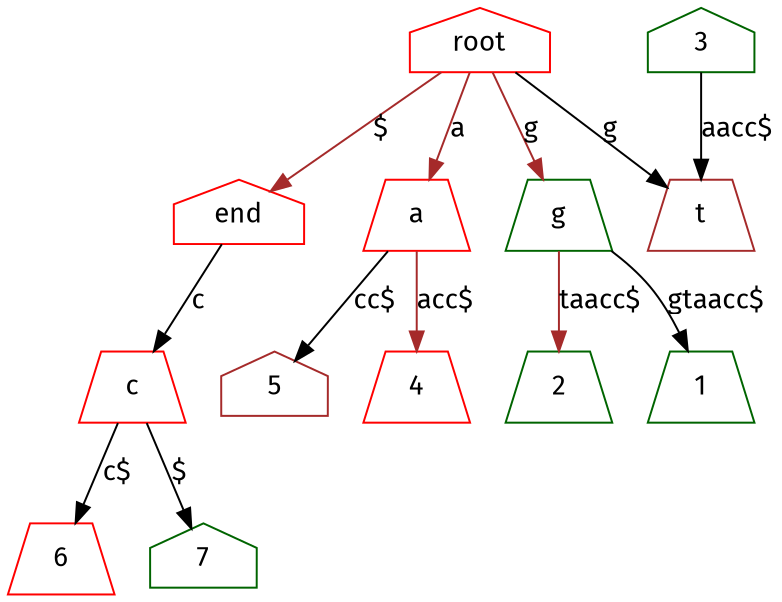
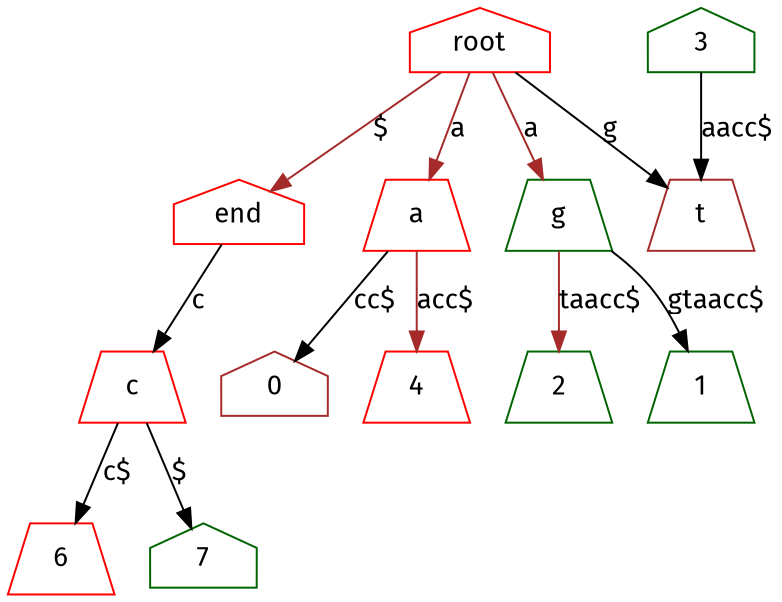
edge "root" -> "g": label "g" -> "a"
node "5": label "5" -> "0"
